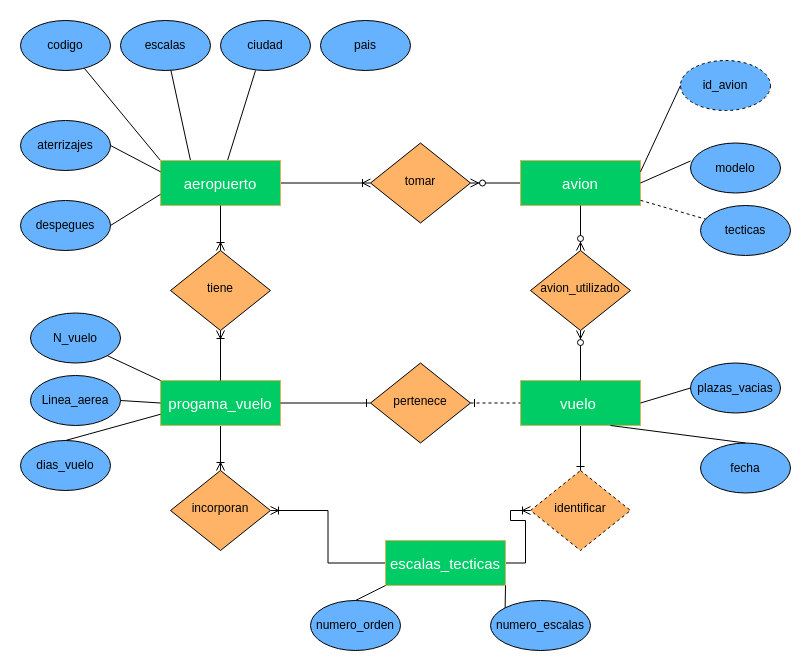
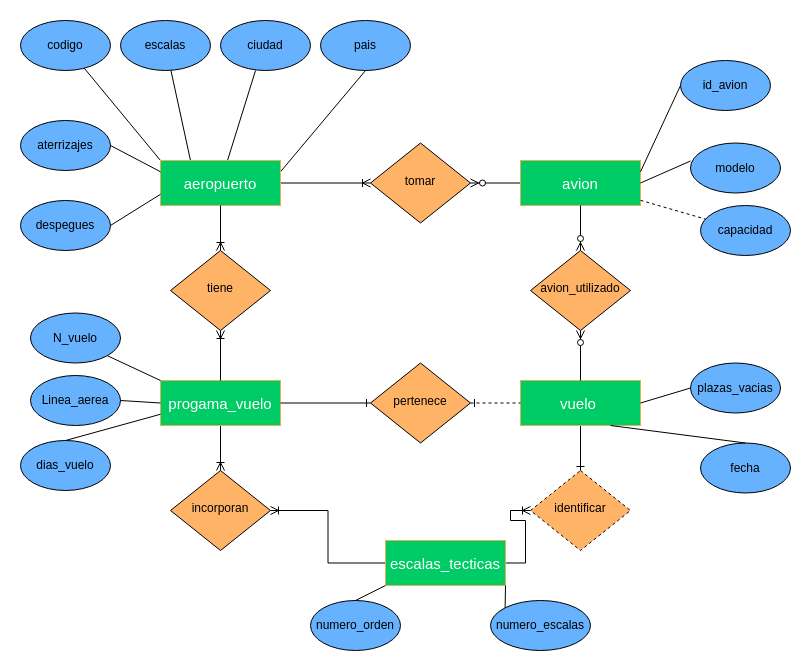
node "id_avion": style dashed -> solid
edge "pais" -- "aeropuerto": added
node "tecticas": label "tecticas" -> "capacidad"
